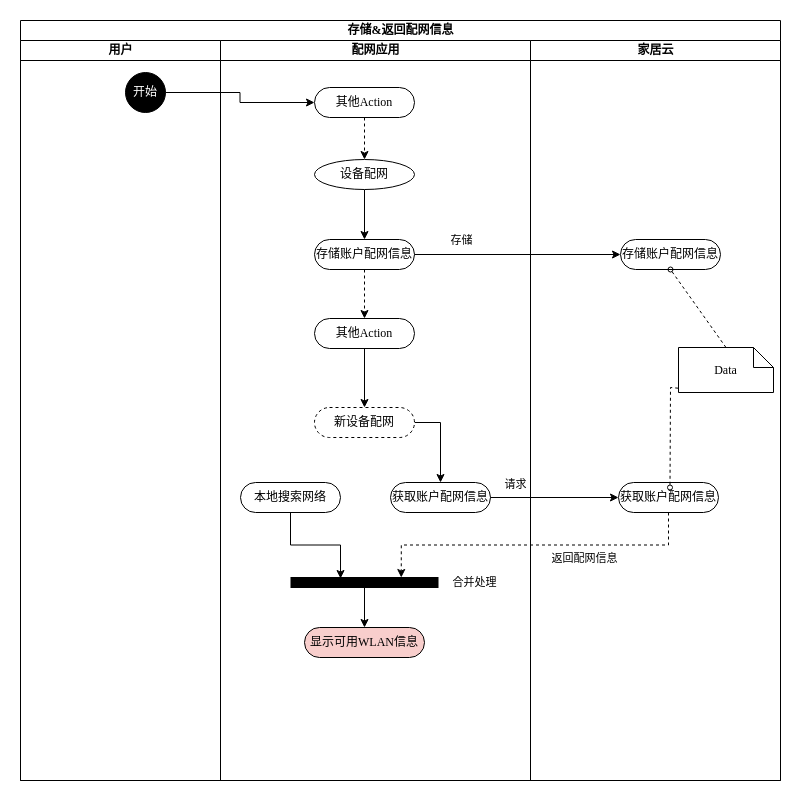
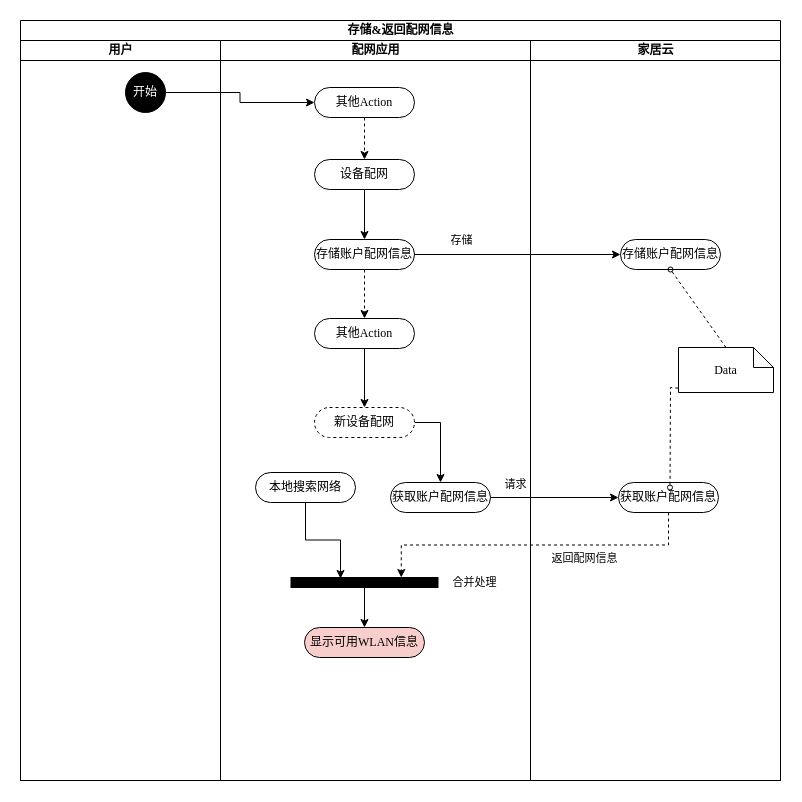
node "设备配网": shape ellipse -> rounded rectangle
node "本地搜索网络": moved (291, 498) -> (306, 488)
